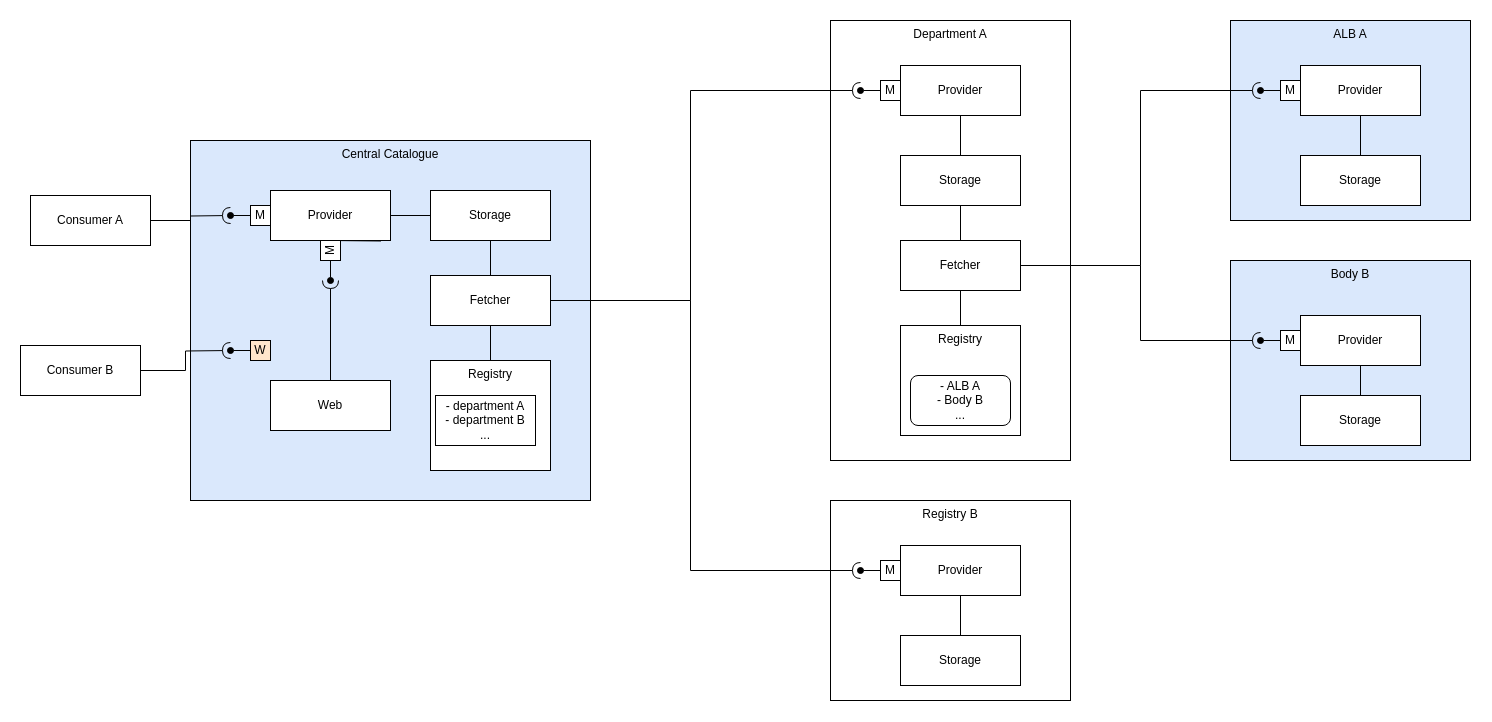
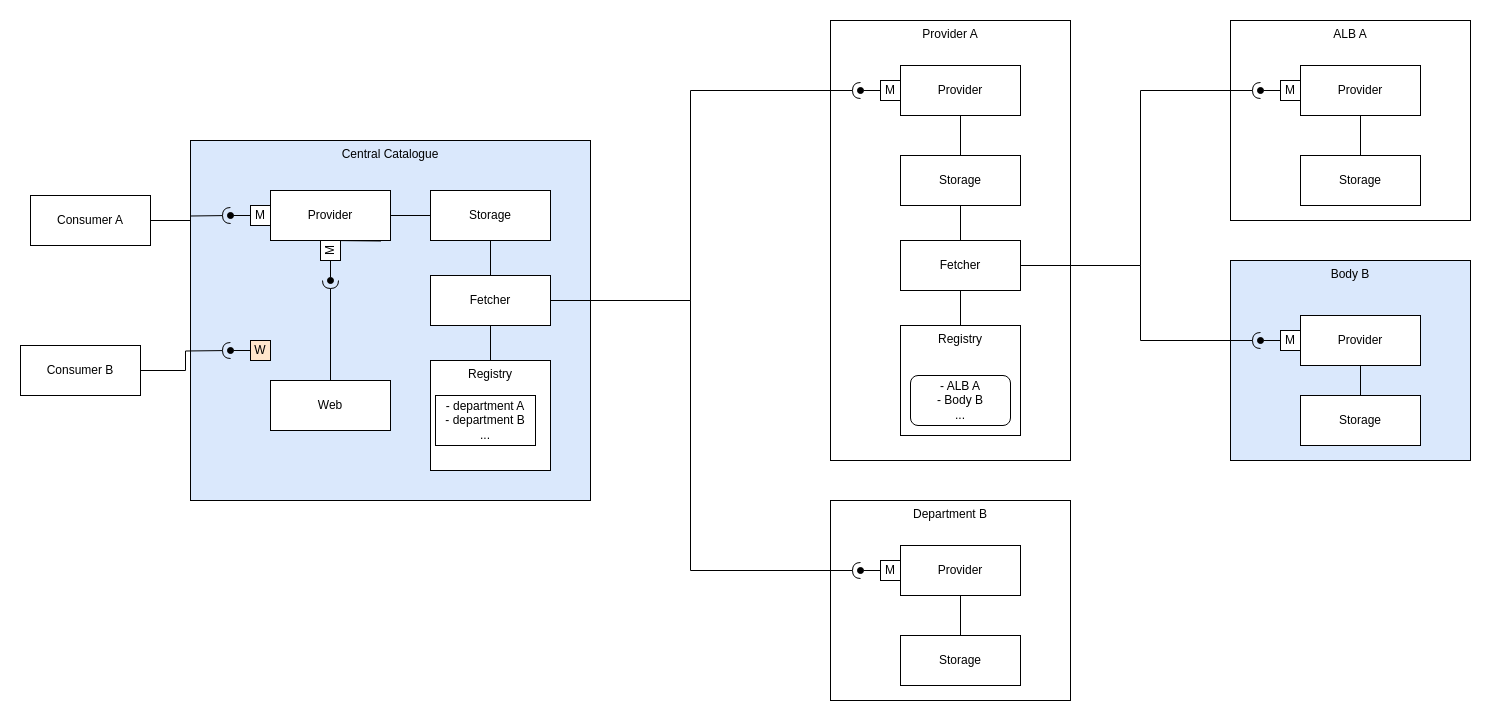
node "Department A": label "Department A" -> "Provider A"
node "ALB A": fillcolor #dae8fc -> #ffffff
node "Registry B": label "Registry B" -> "Department B"
